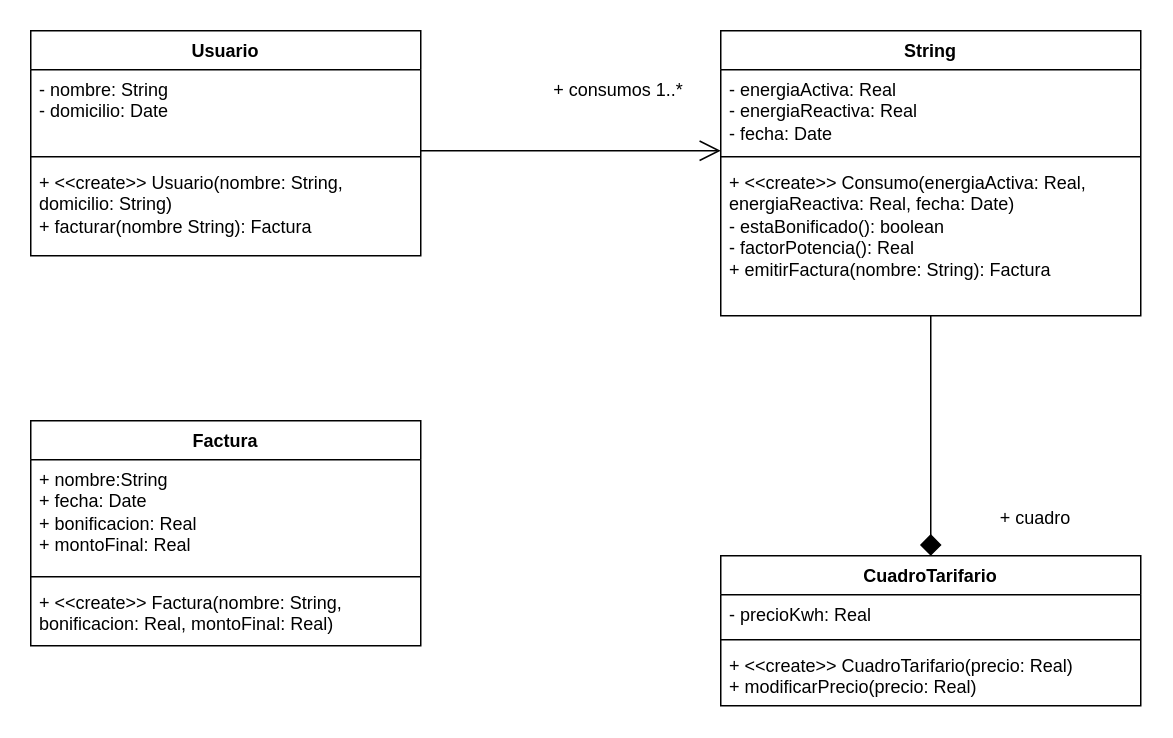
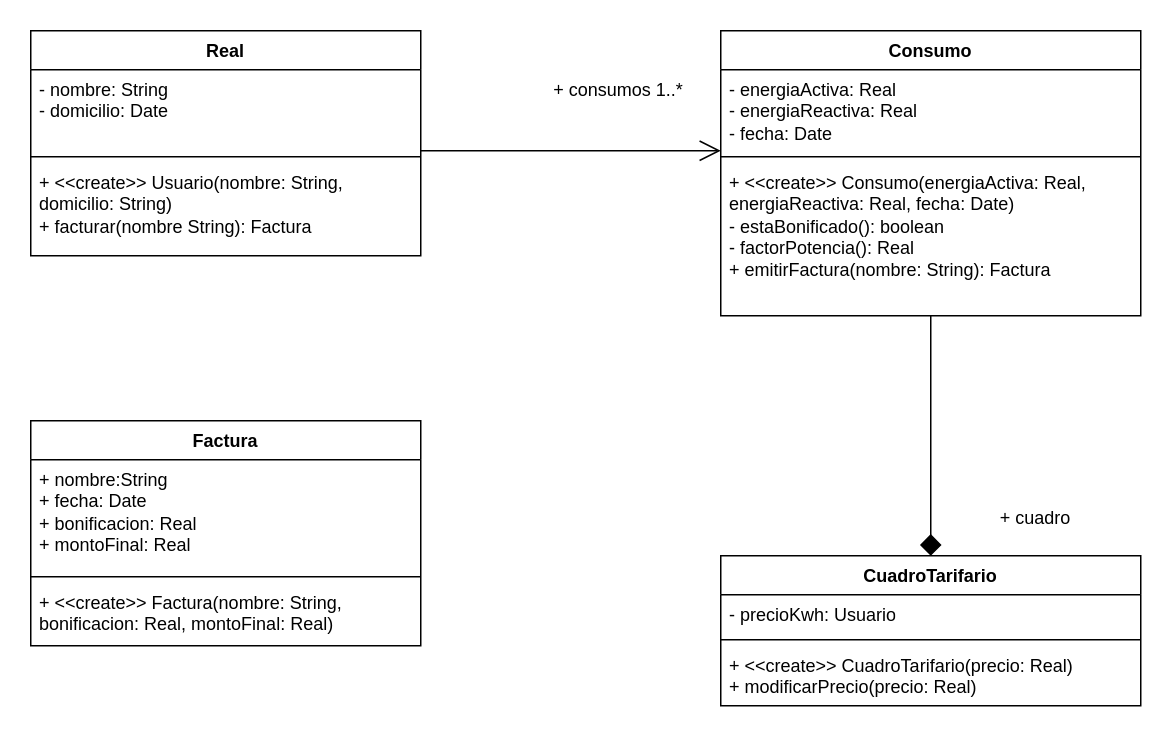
node "Usuario": label "Usuario" -> "Real"
node "String": label "String" -> "Consumo"
node "- precioKwh: Real": label "- precioKwh: Real" -> "- precioKwh: Usuario"
